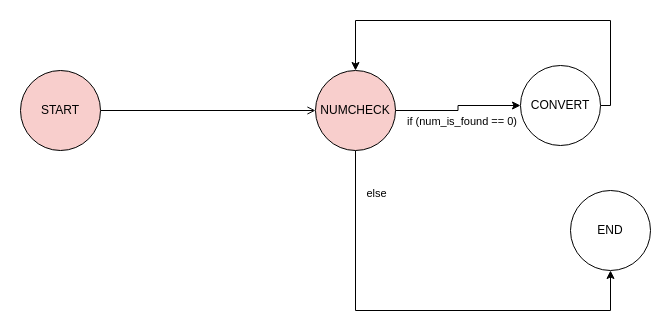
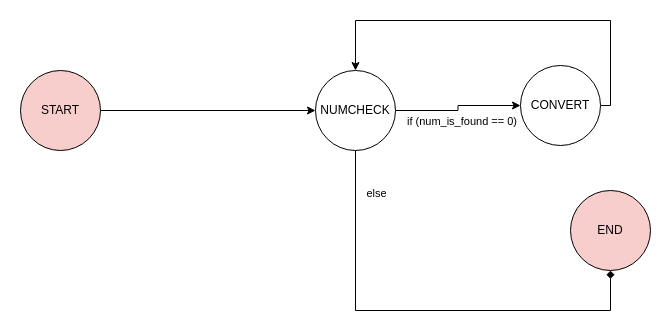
edge "START" -> "NUMCHECK": arrowhead open -> classic
node "NUMCHECK": fillcolor #f8cecc -> #ffffff
node "END": fillcolor #ffffff -> #f8cecc
edge "NUMCHECK" -> "END": arrowhead classic -> diamond
